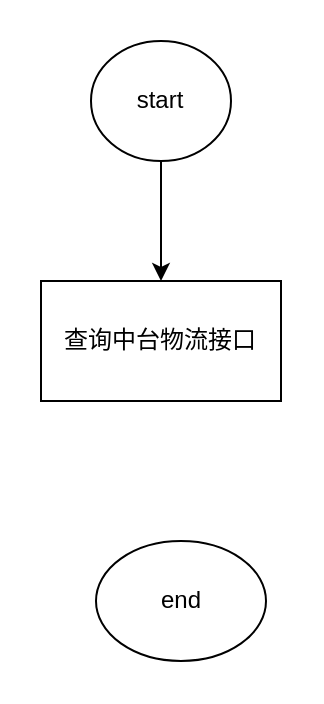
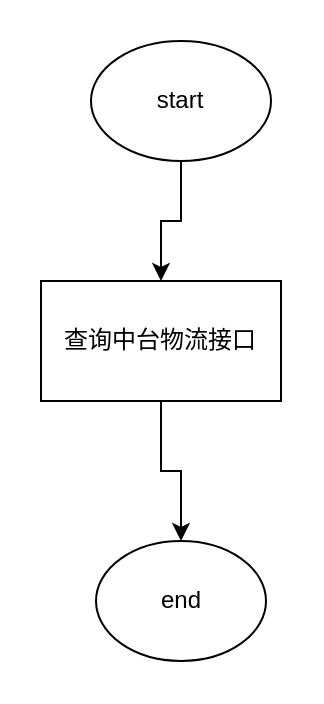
node "start": size 140x120 -> 180x120
edge "查询中台物流接口" -> "end": added
